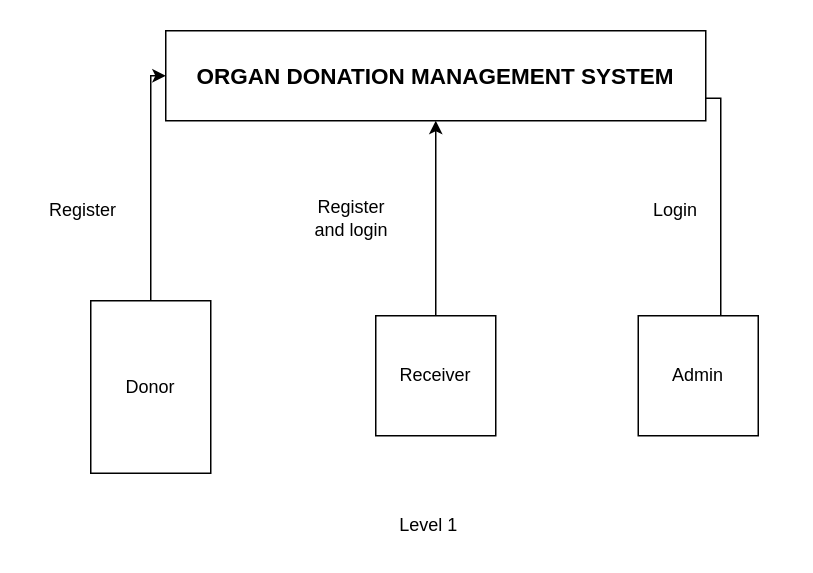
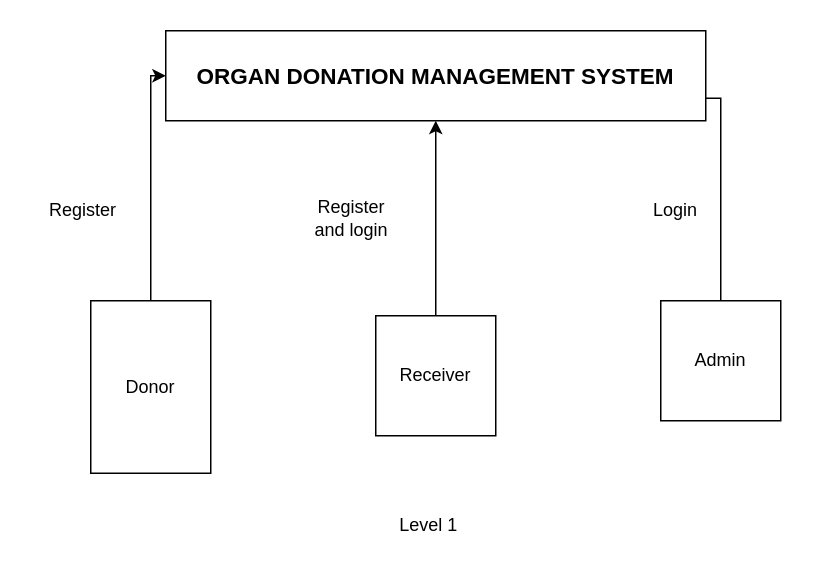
node "Admin": moved (698, 376) -> (721, 361)
